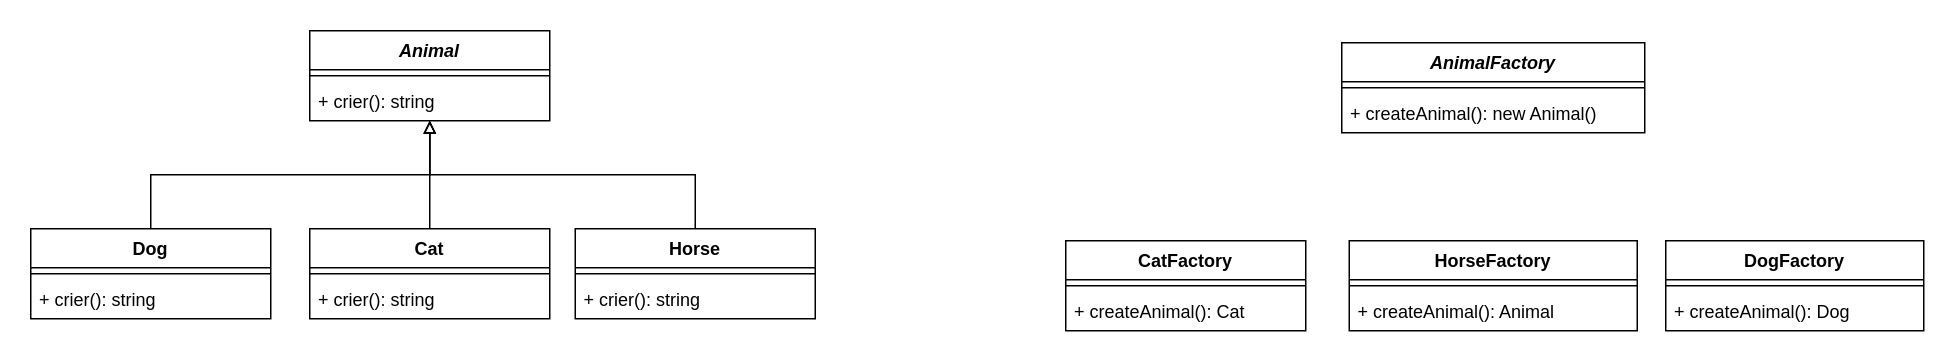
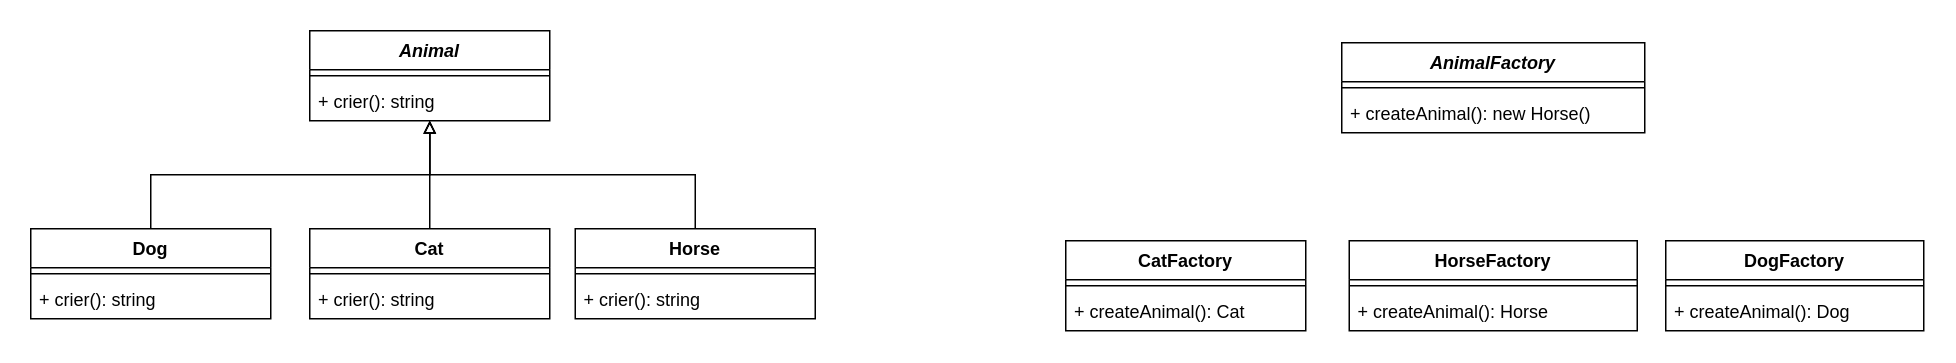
node "+ createAnimal(): new Animal()": label "+ createAnimal(): new Animal()" -> "+ createAnimal(): new Horse()"
node "+ createAnimal(): Animal": label "+ createAnimal(): Animal" -> "+ createAnimal(): Horse"
